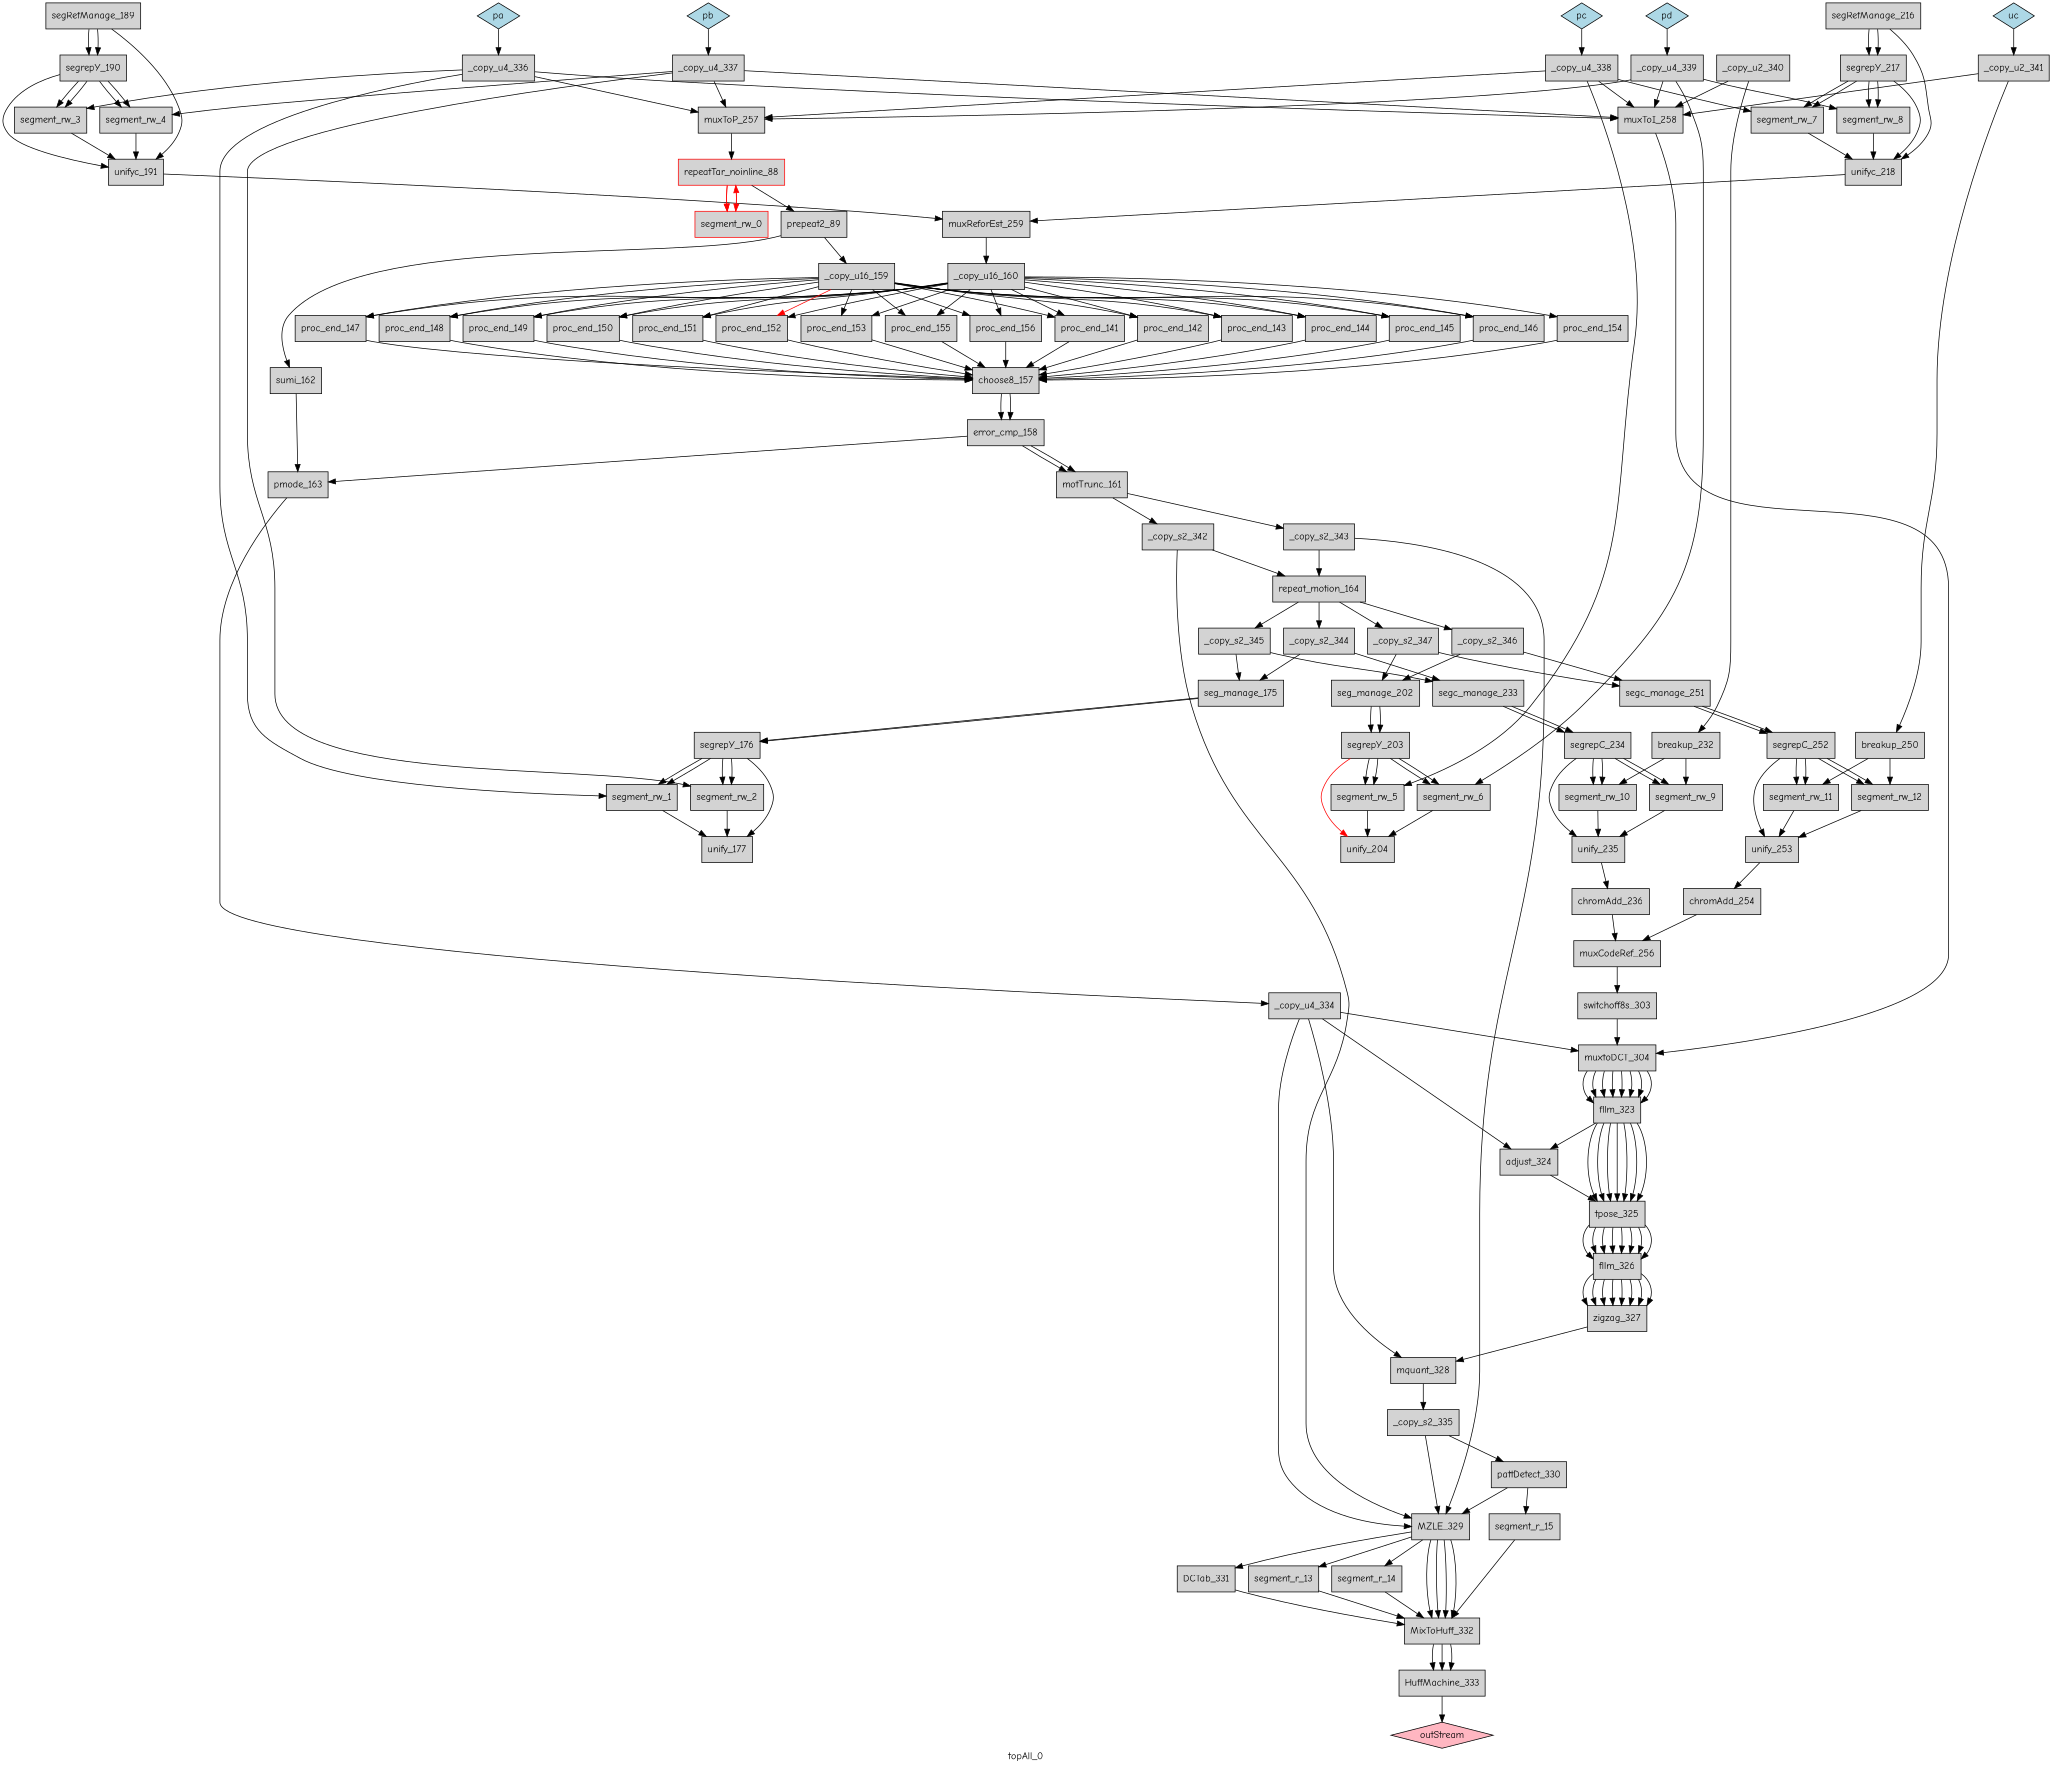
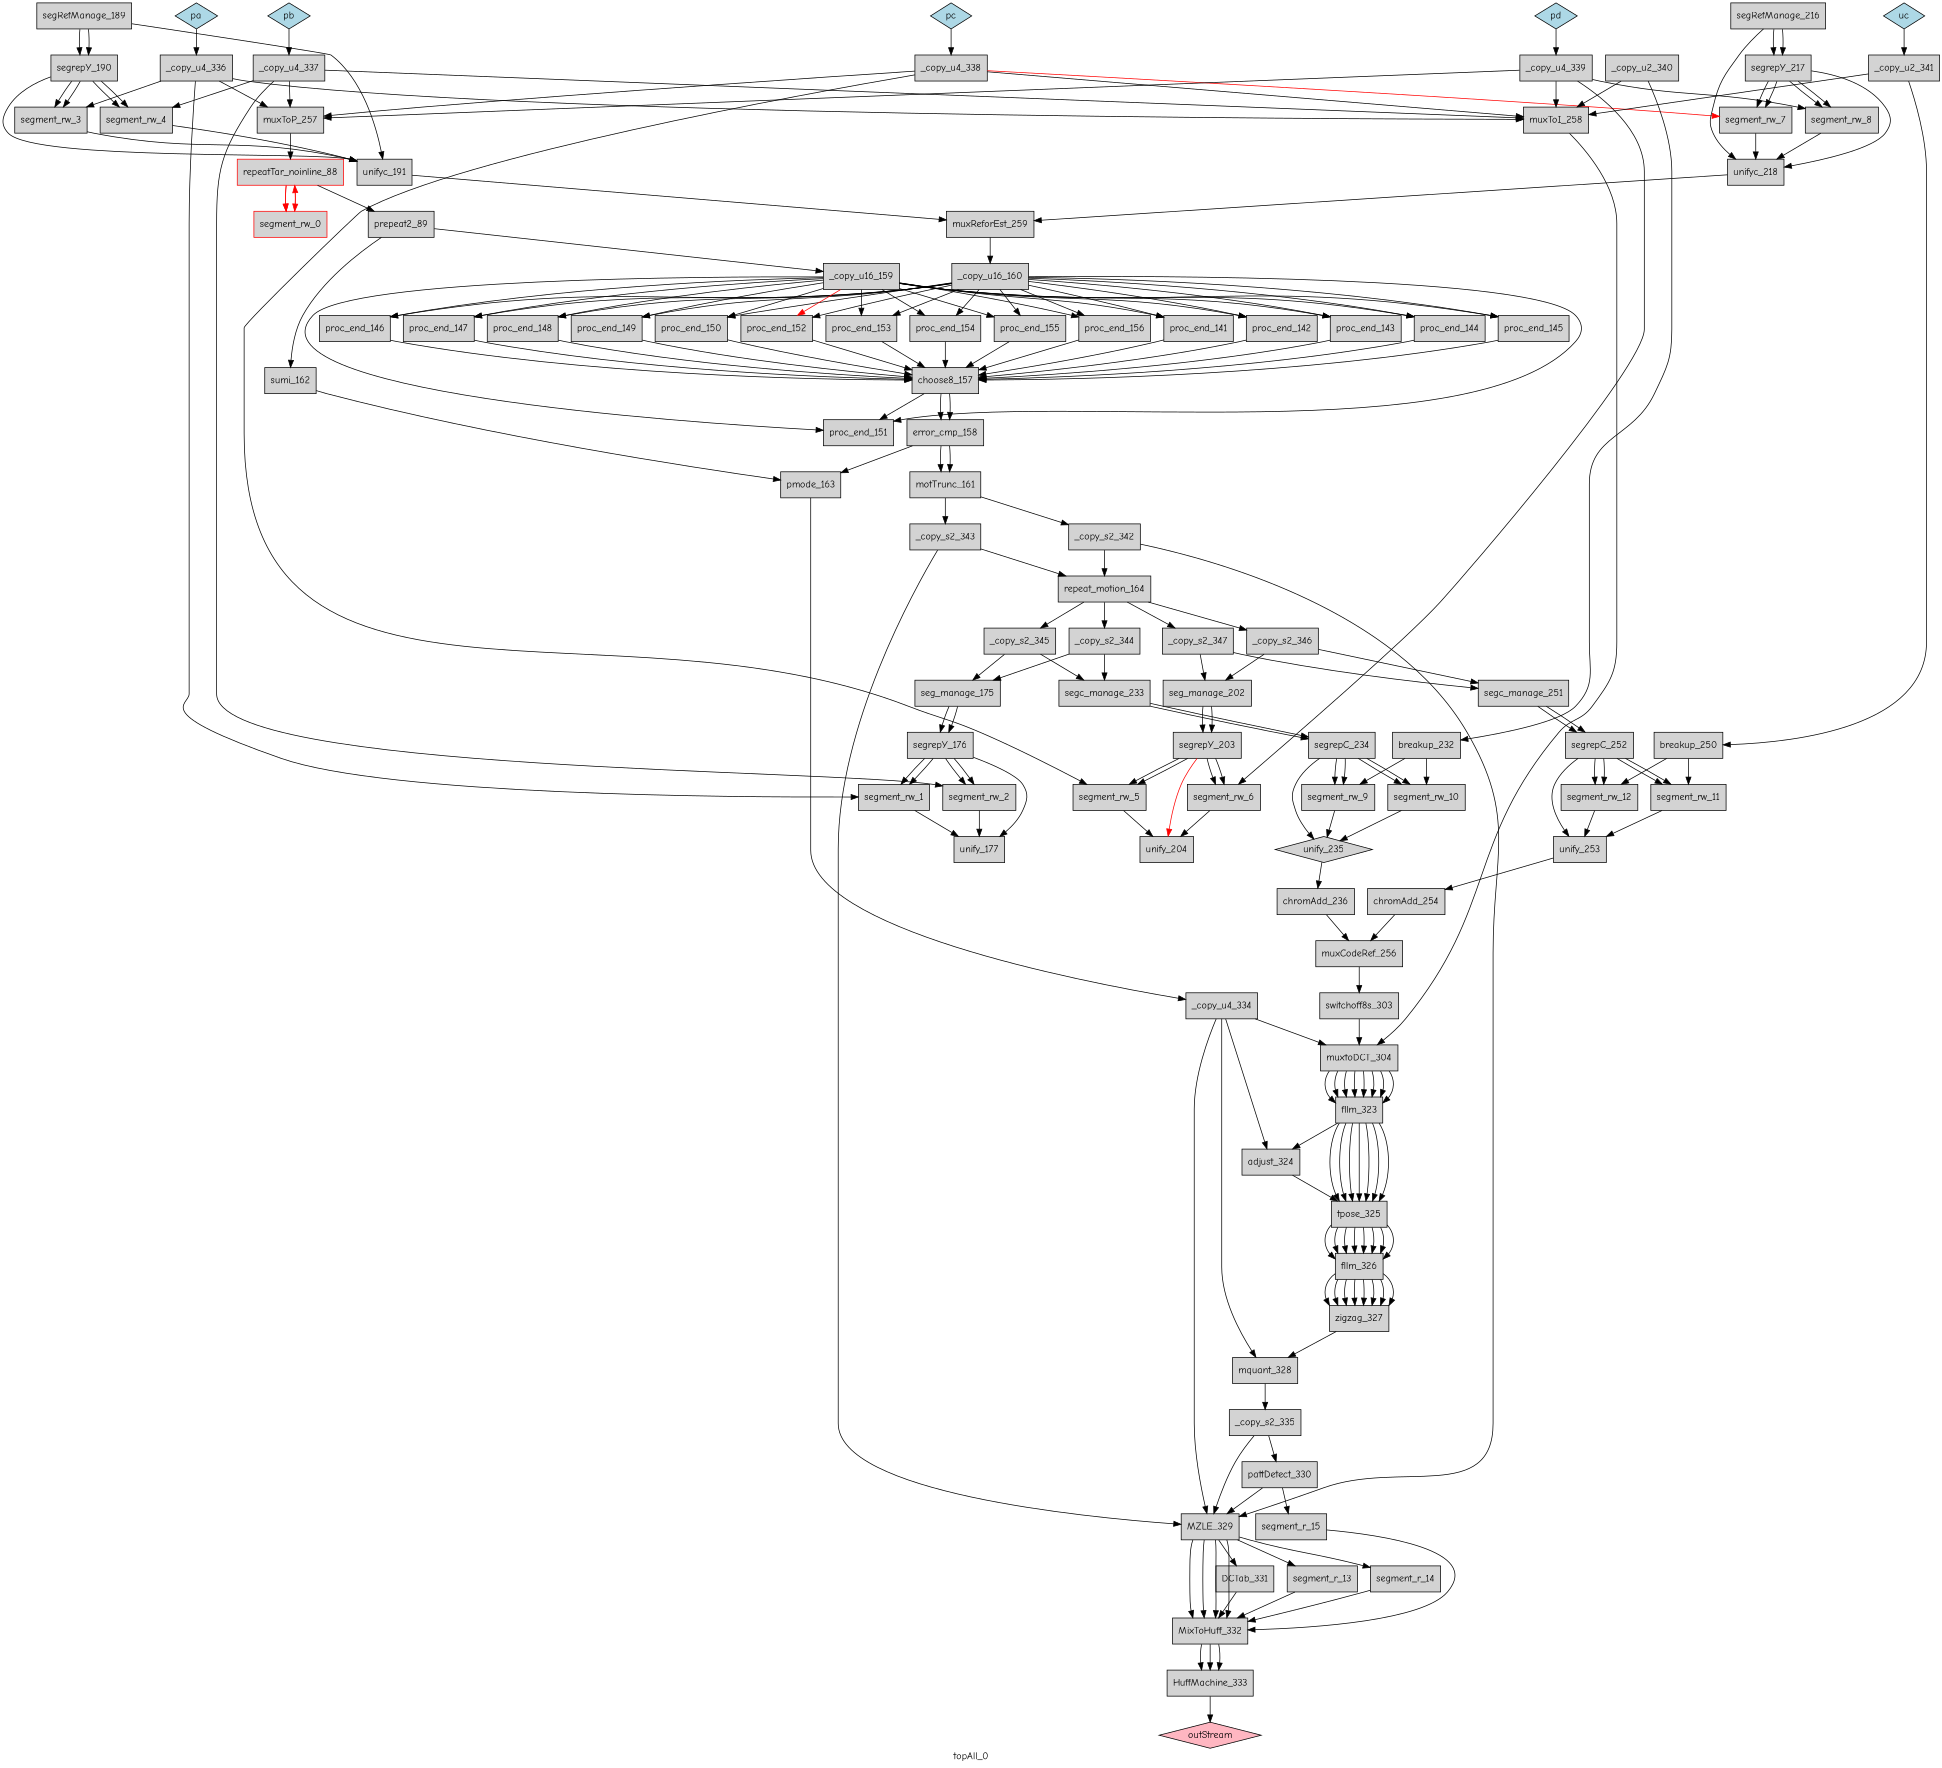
edge "_copy_u4_338" -> "segment_rw_7": color black -> red
edge "_copy_u16_159" -> "proc_end_154": added
edge "proc_end_151" -> "choose8_157": reversed
node "unify_235": shape box -> diamond
